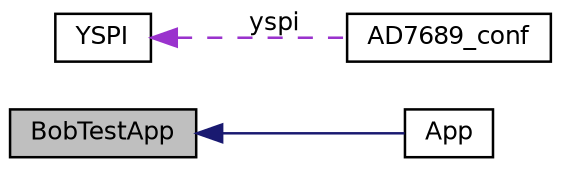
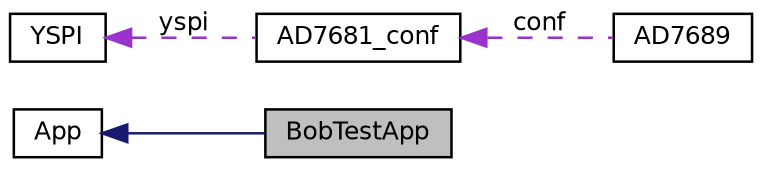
node "AD7689_conf": label "AD7689_conf" -> "AD7681_conf"
node "AD7689": added
edge "App" -> "BobTestApp": reversed
